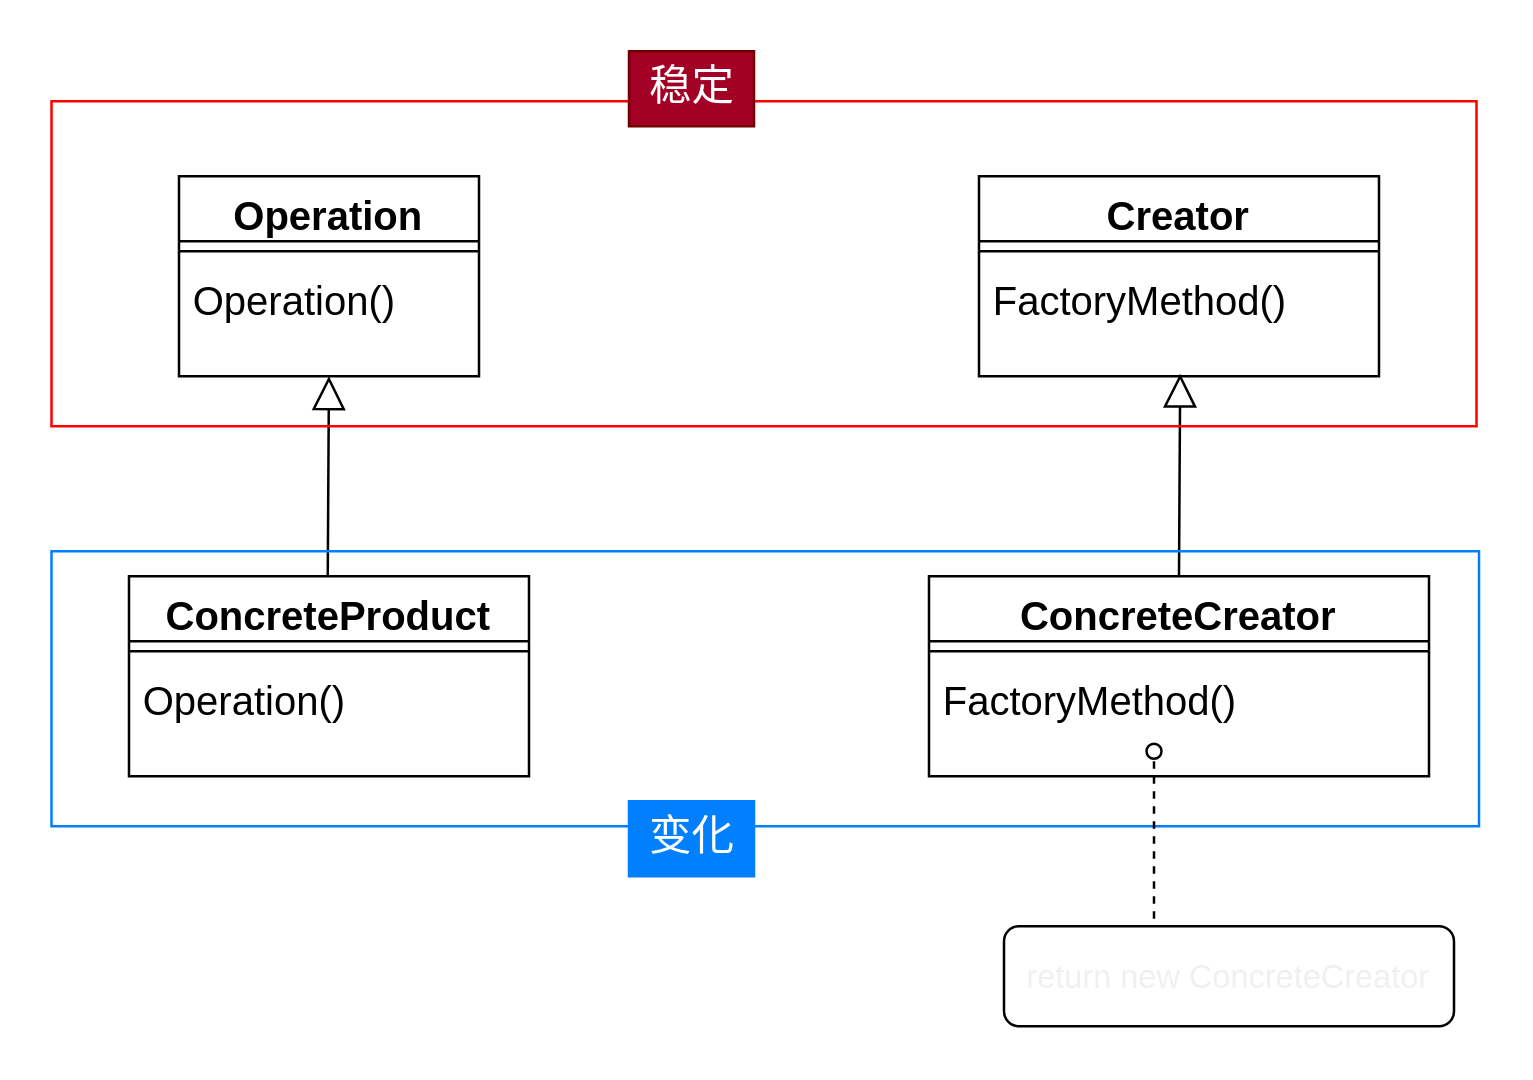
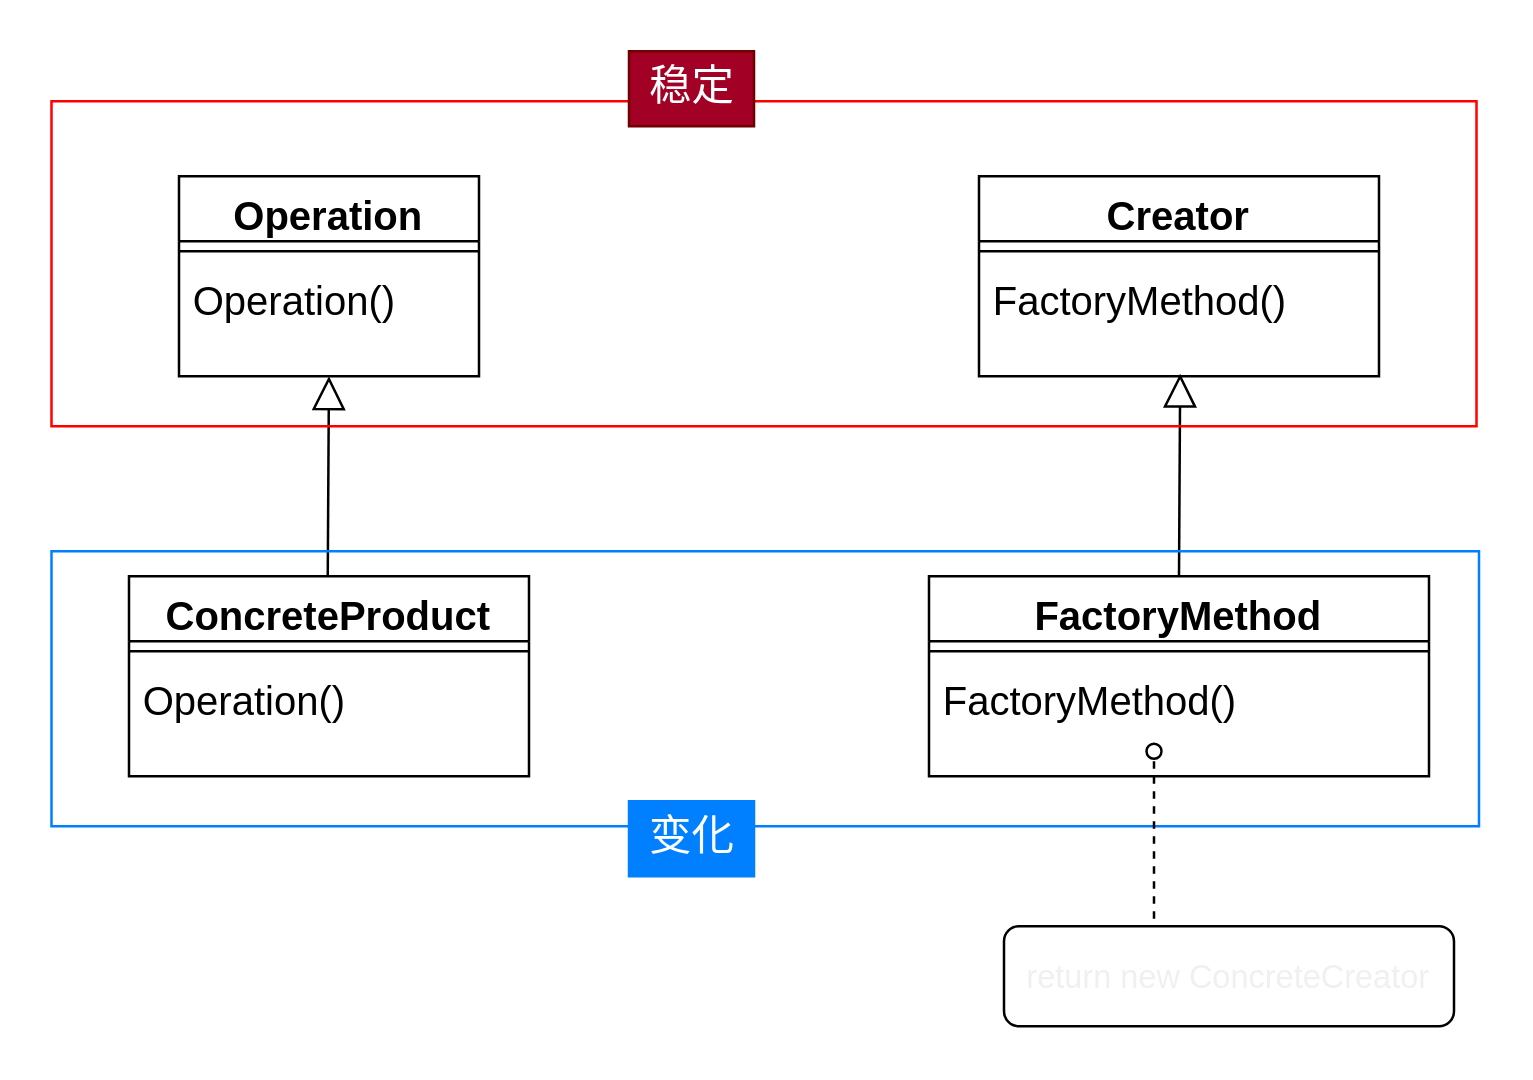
node "ConcreteCreator": label "ConcreteCreator" -> "FactoryMethod"
